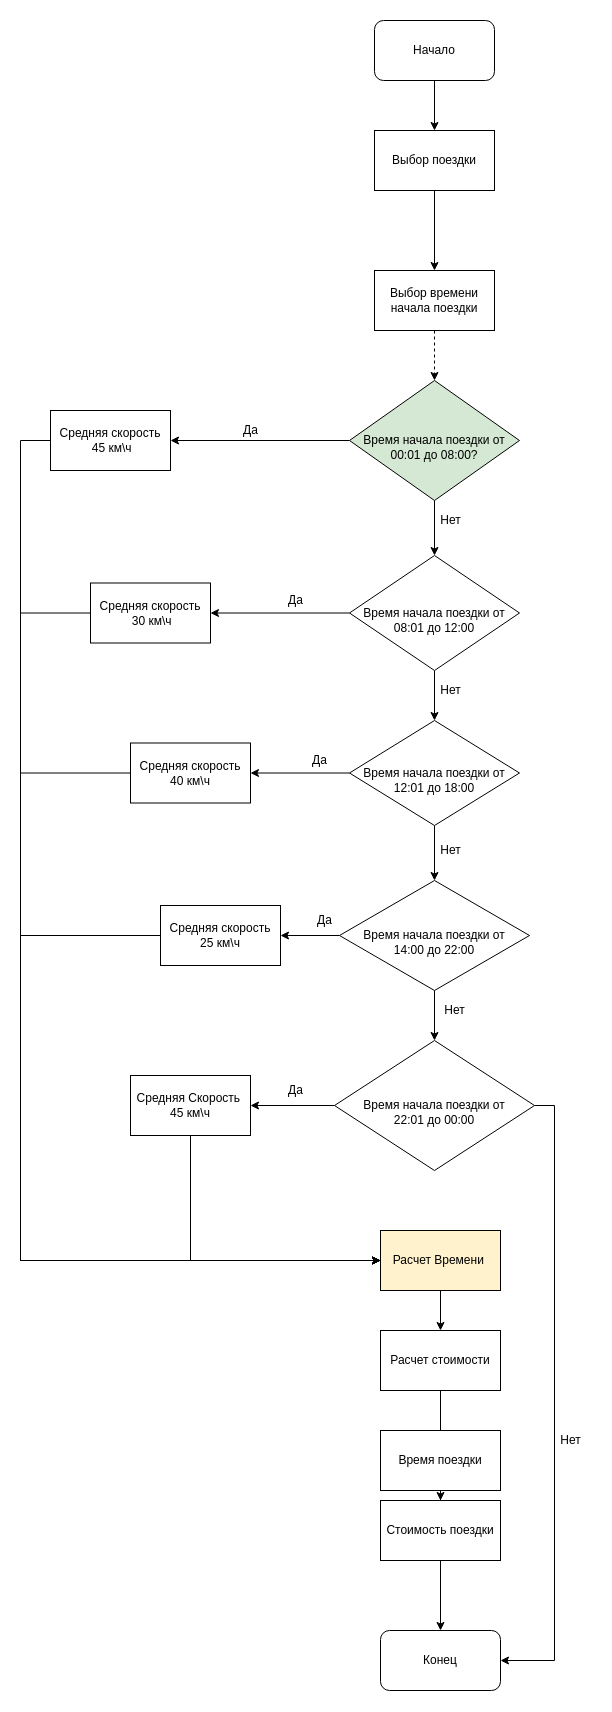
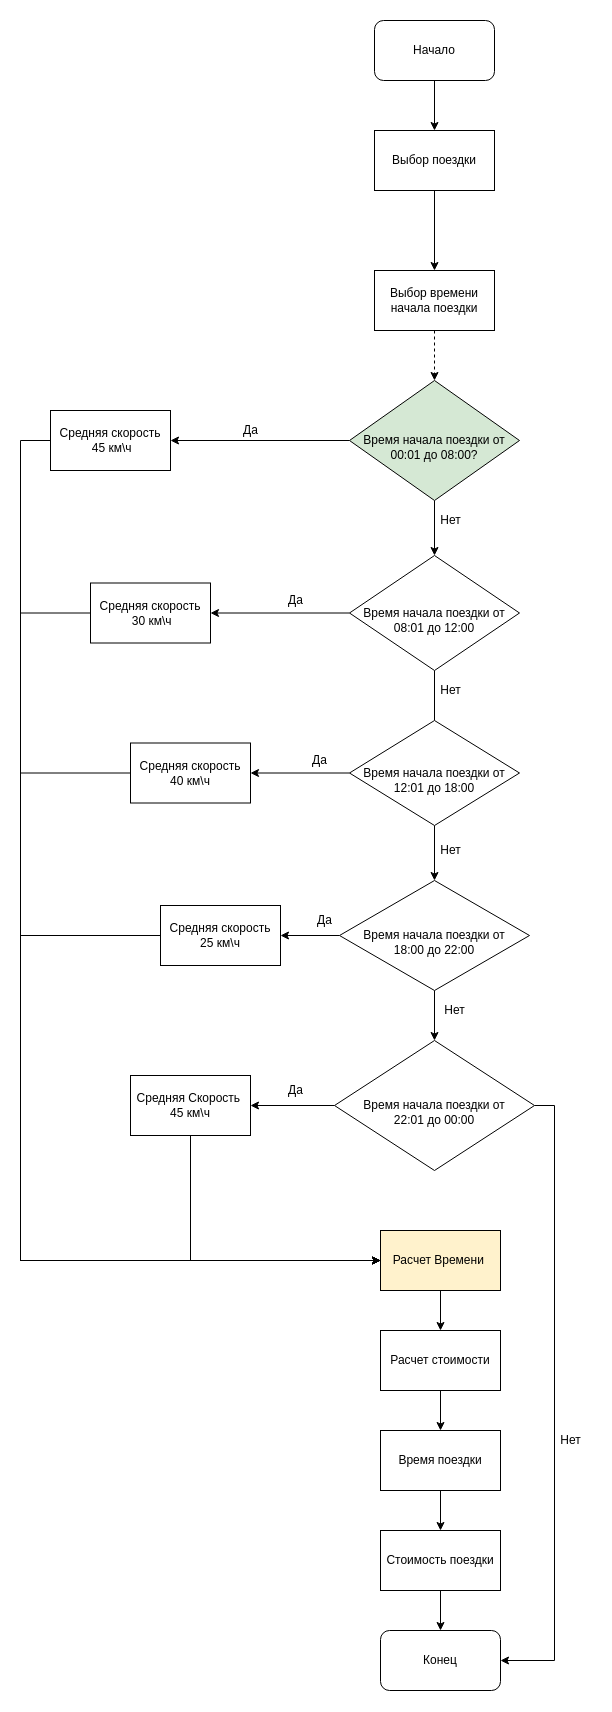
edge "Время начала поездки от 08:01 до 12:00" -> "Время начала поездки от 12:01 до 18:00": arrowhead classic -> none
node "Время начала поездки от 14:00 до 22:00": label "Время начала поездки от 14:00 до 22:00" -> "Время начала поездки от 18:00 до 22:00"
edge "Расчет стоимости" -- "Время поездки": arrowhead none -> classic
node "Стоимость поездки": moved (441, 1531) -> (441, 1561)
